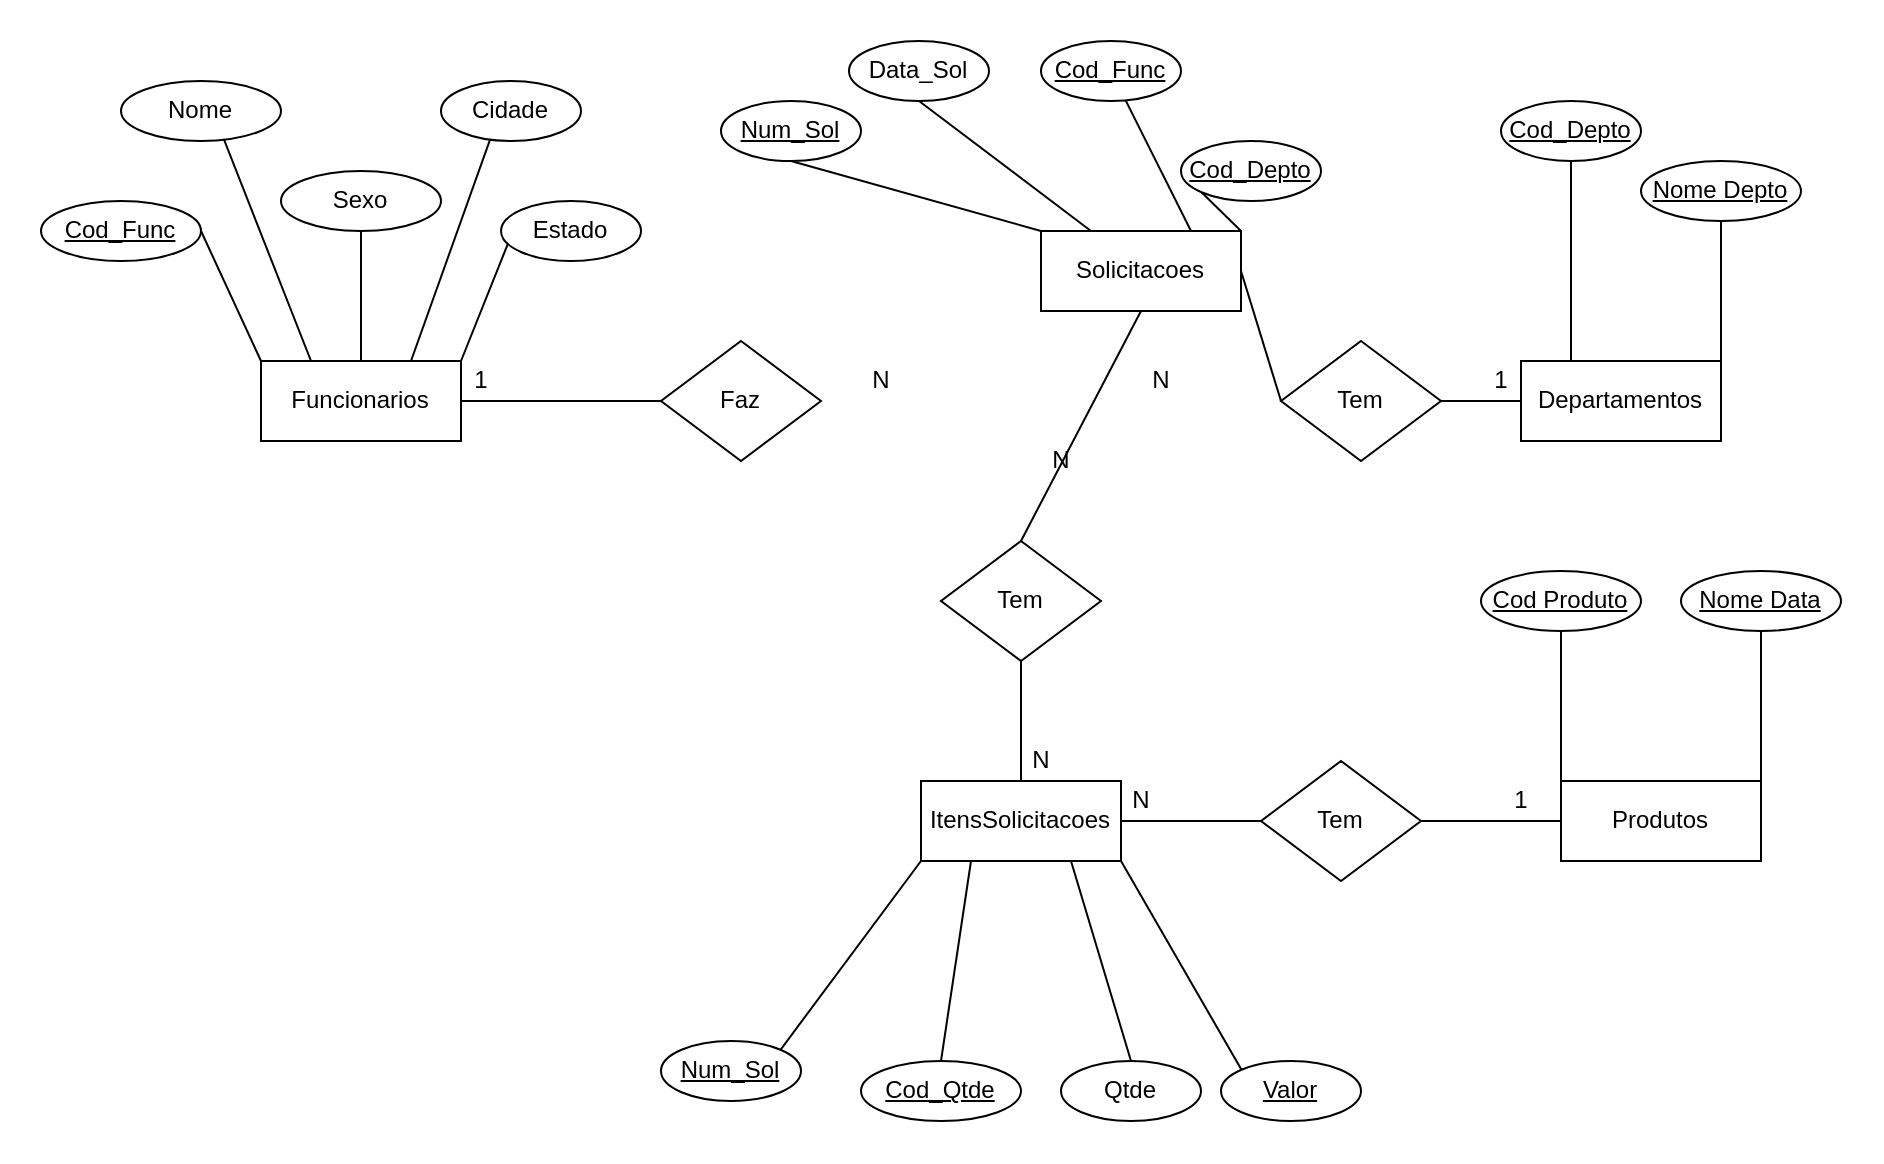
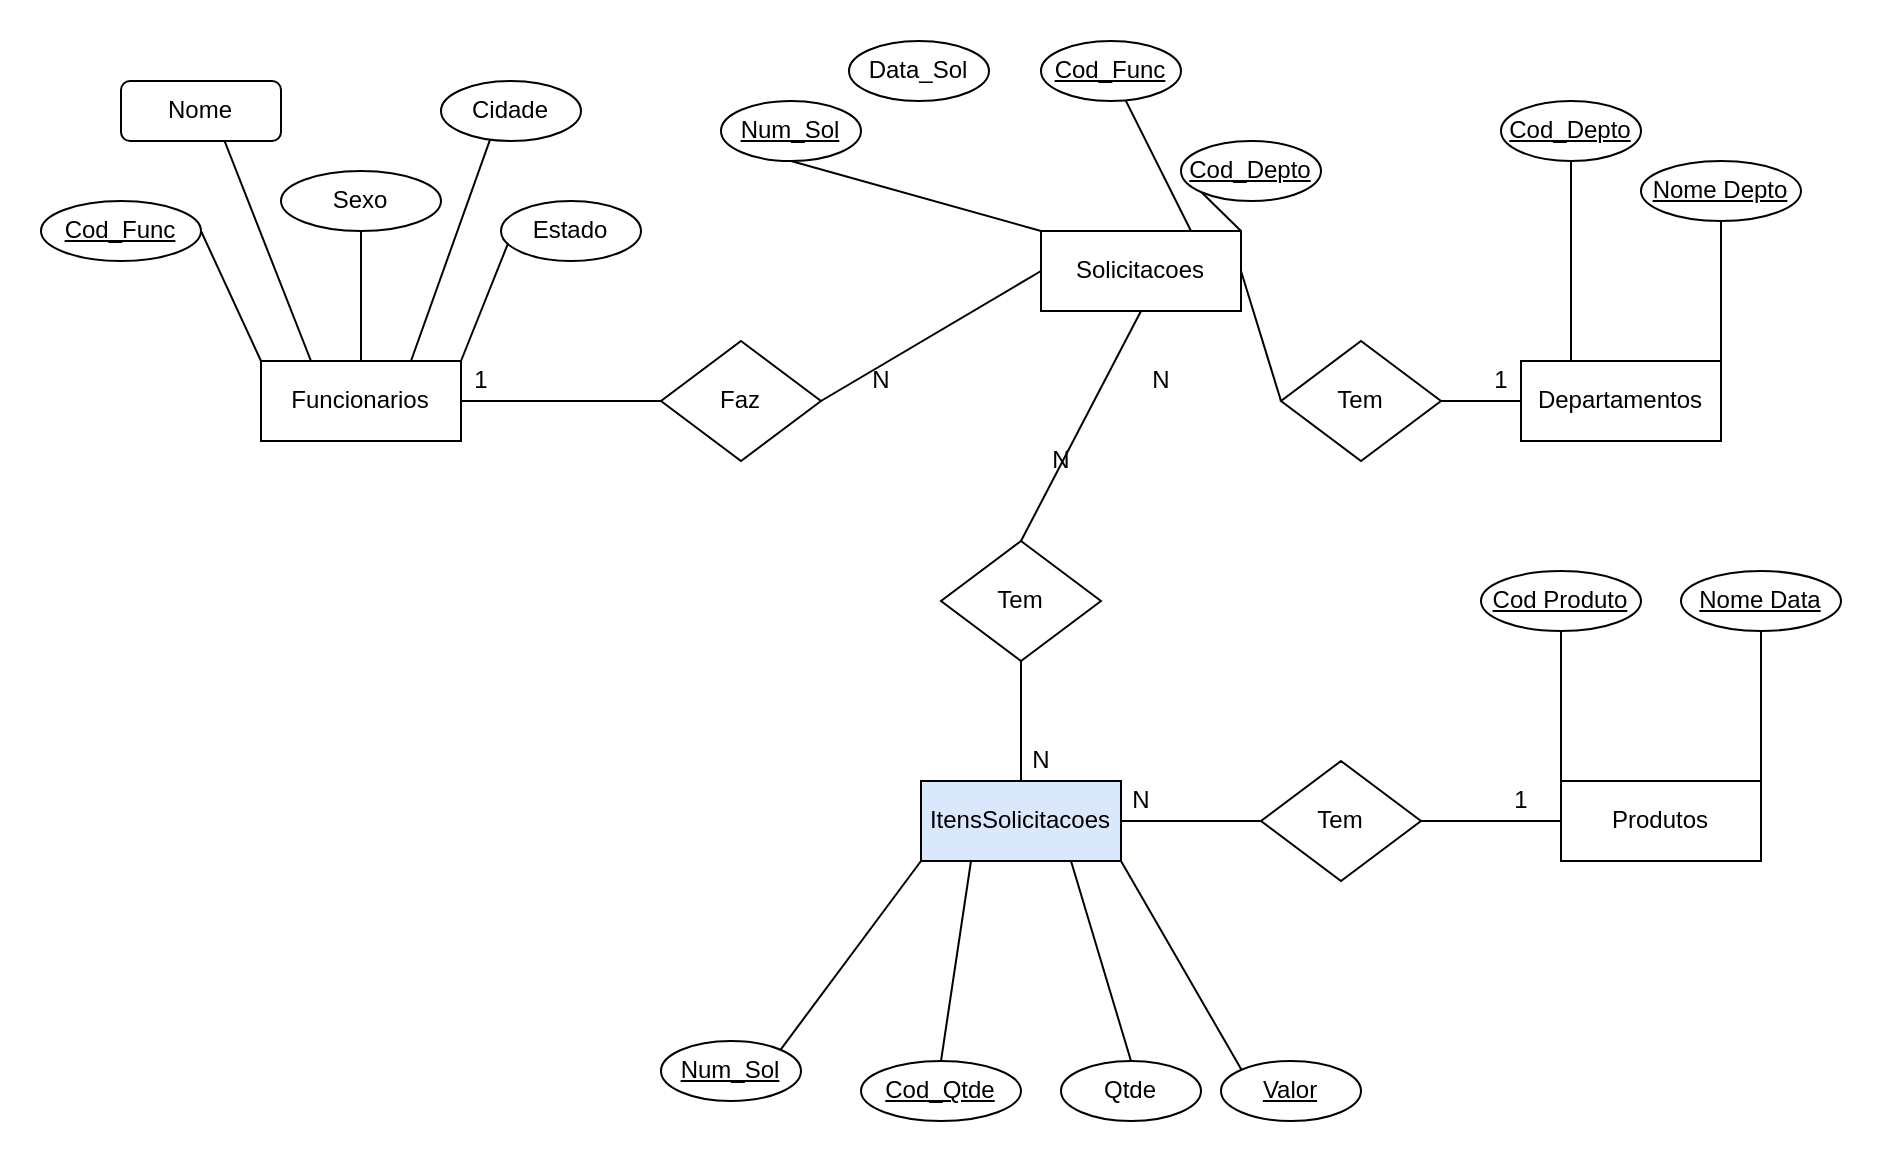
node "Nome": shape ellipse -> rounded rectangle
edge "Data_Sol" -- "Solicitacoes": removed
edge "Solicitacoes" -- "Faz": added
node "ItensSolicitacoes": fillcolor #ffffff -> #dae8fc
